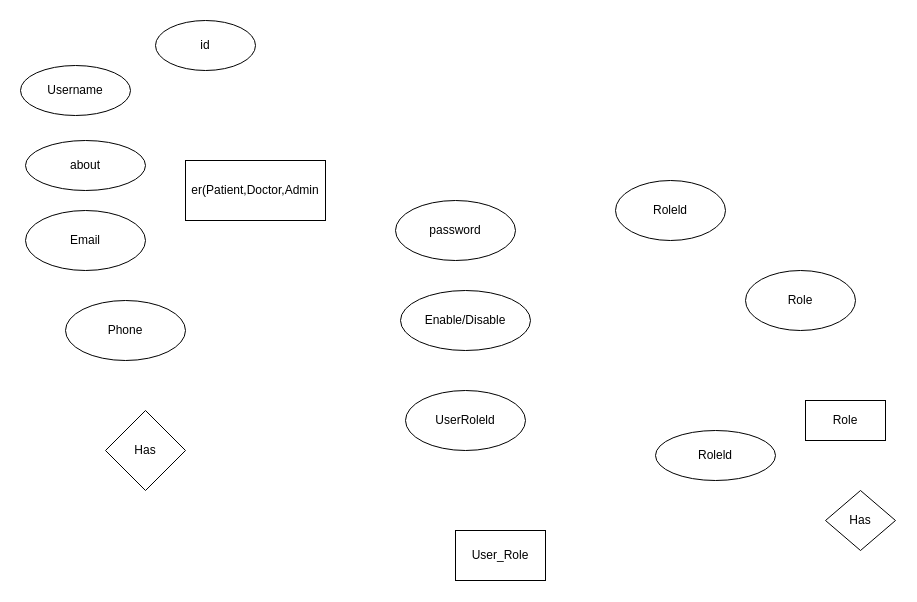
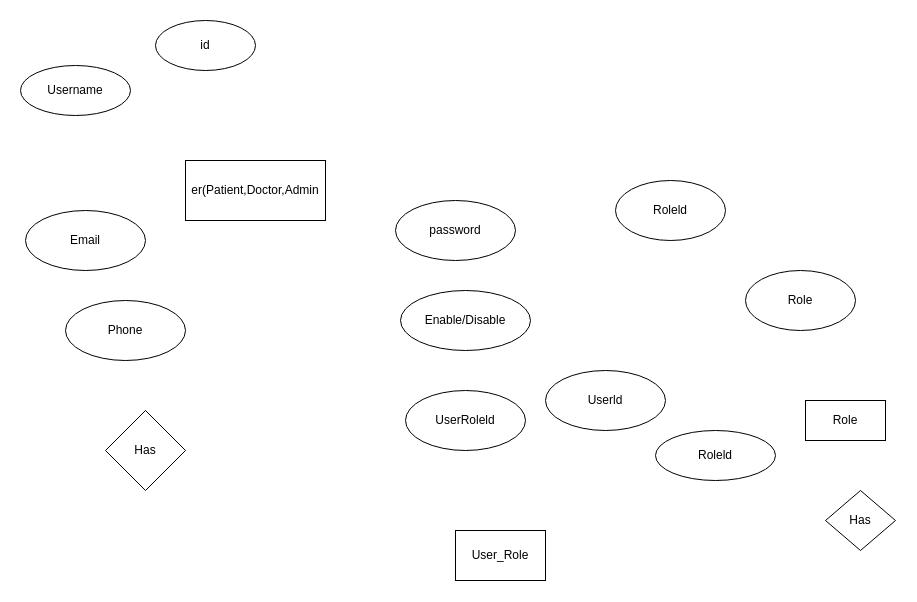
node "about": removed
node "Userld": added
